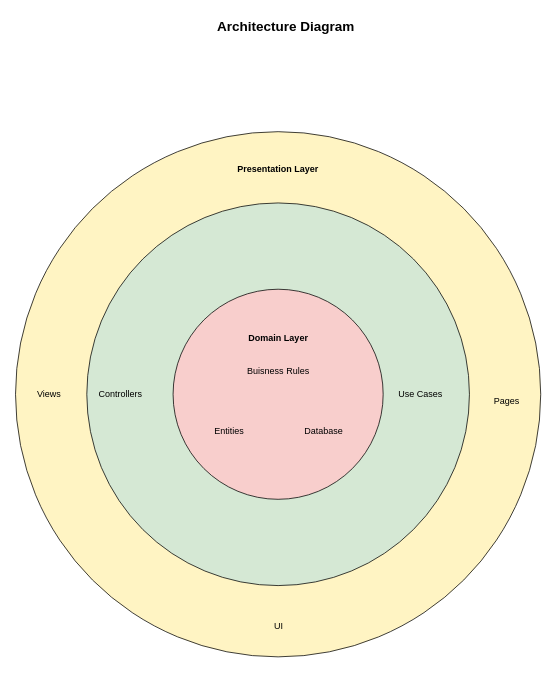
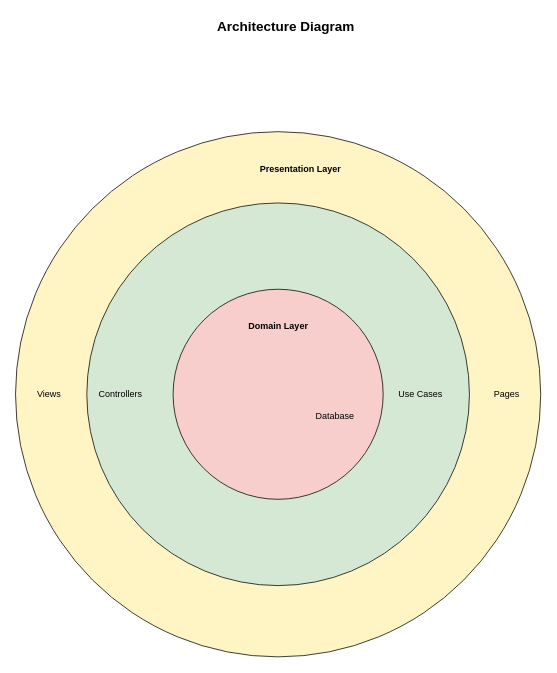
node "Presentation Layer": moved (278, 169) -> (300, 169)
node "Domain Layer": moved (278, 338) -> (278, 327)
node "Buisness Rules": removed
node "Pages": moved (507, 402) -> (507, 394)
node "Entities": removed
node "Database": moved (324, 432) -> (335, 417)
node "UI": removed
